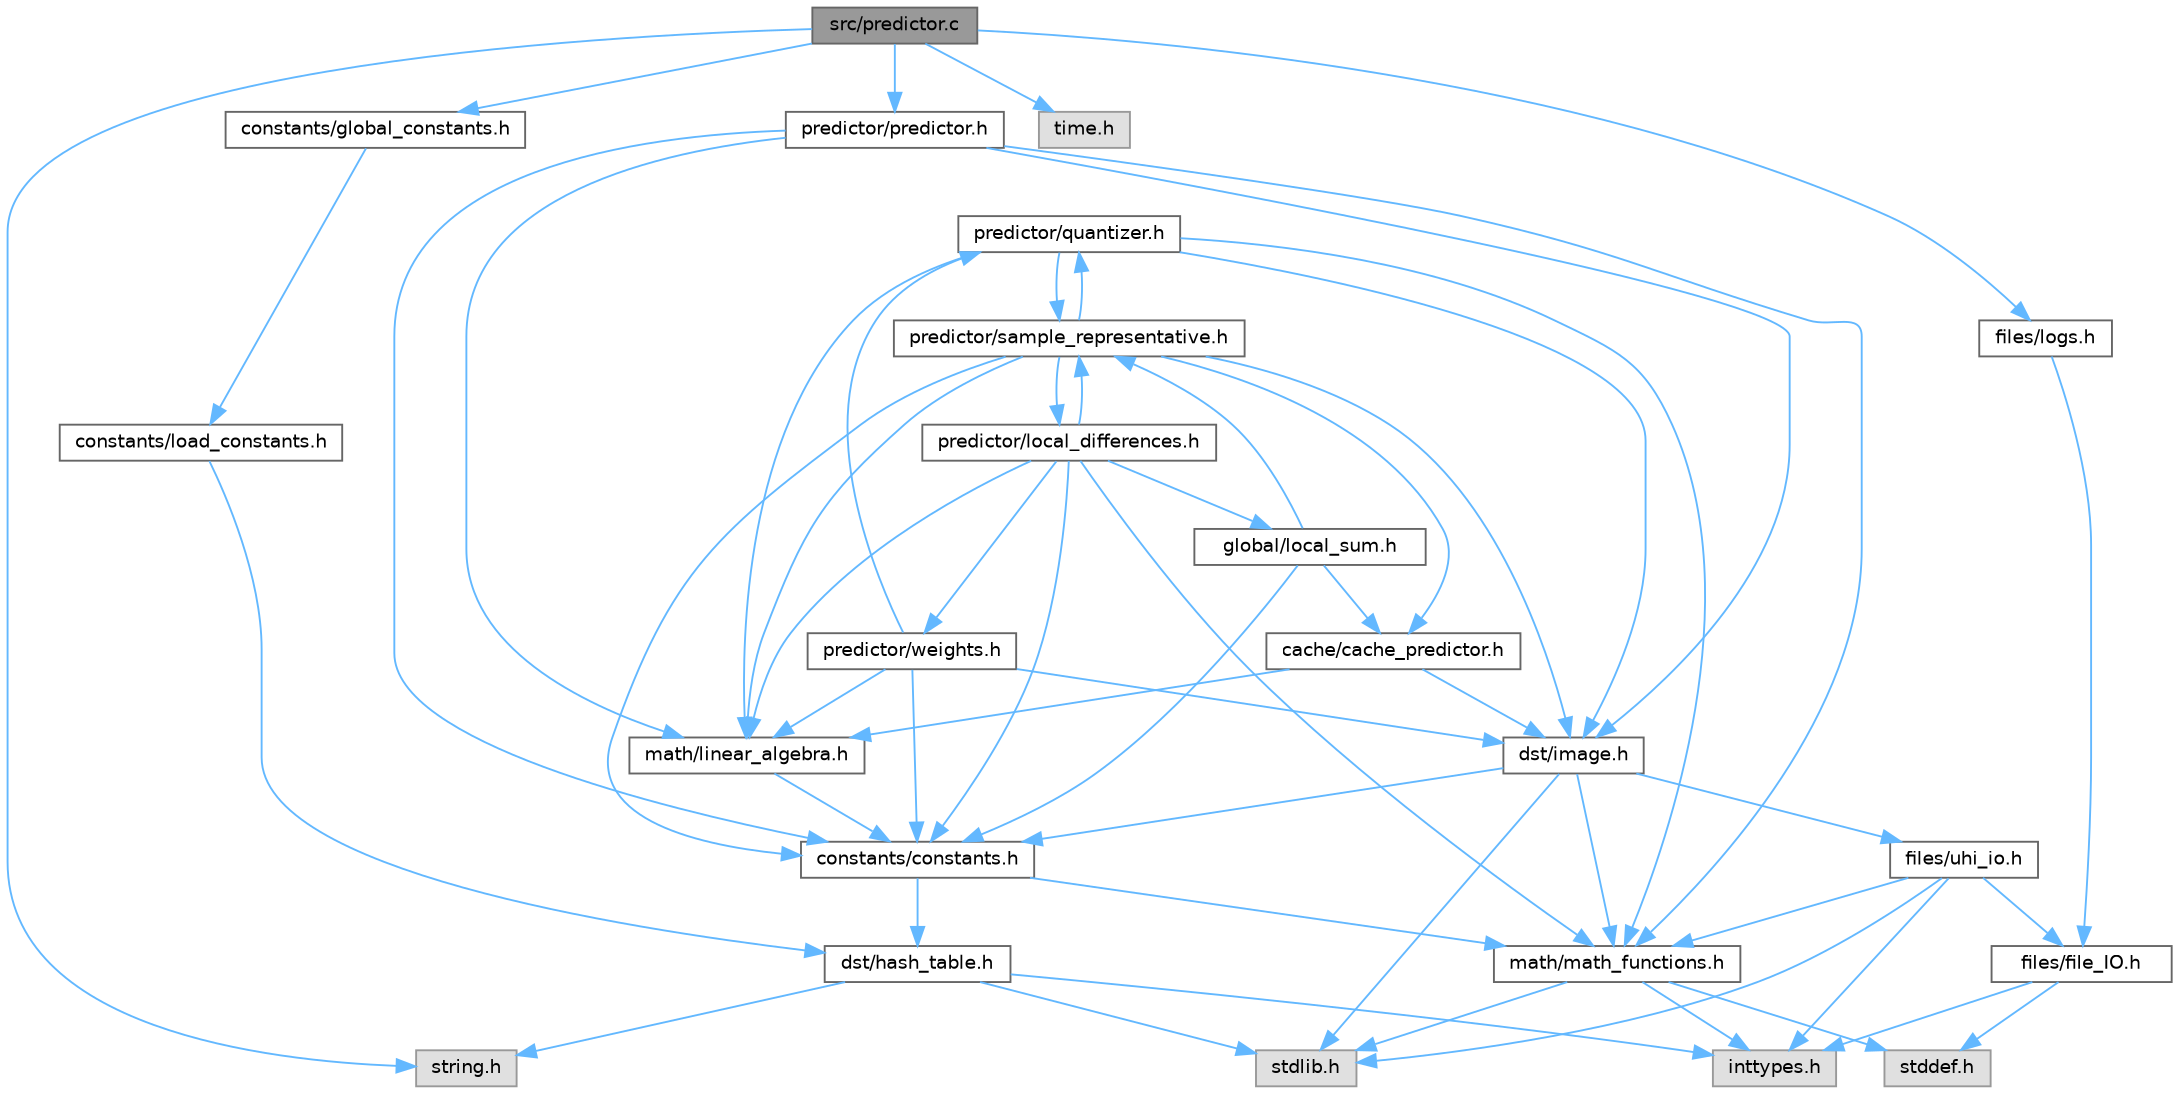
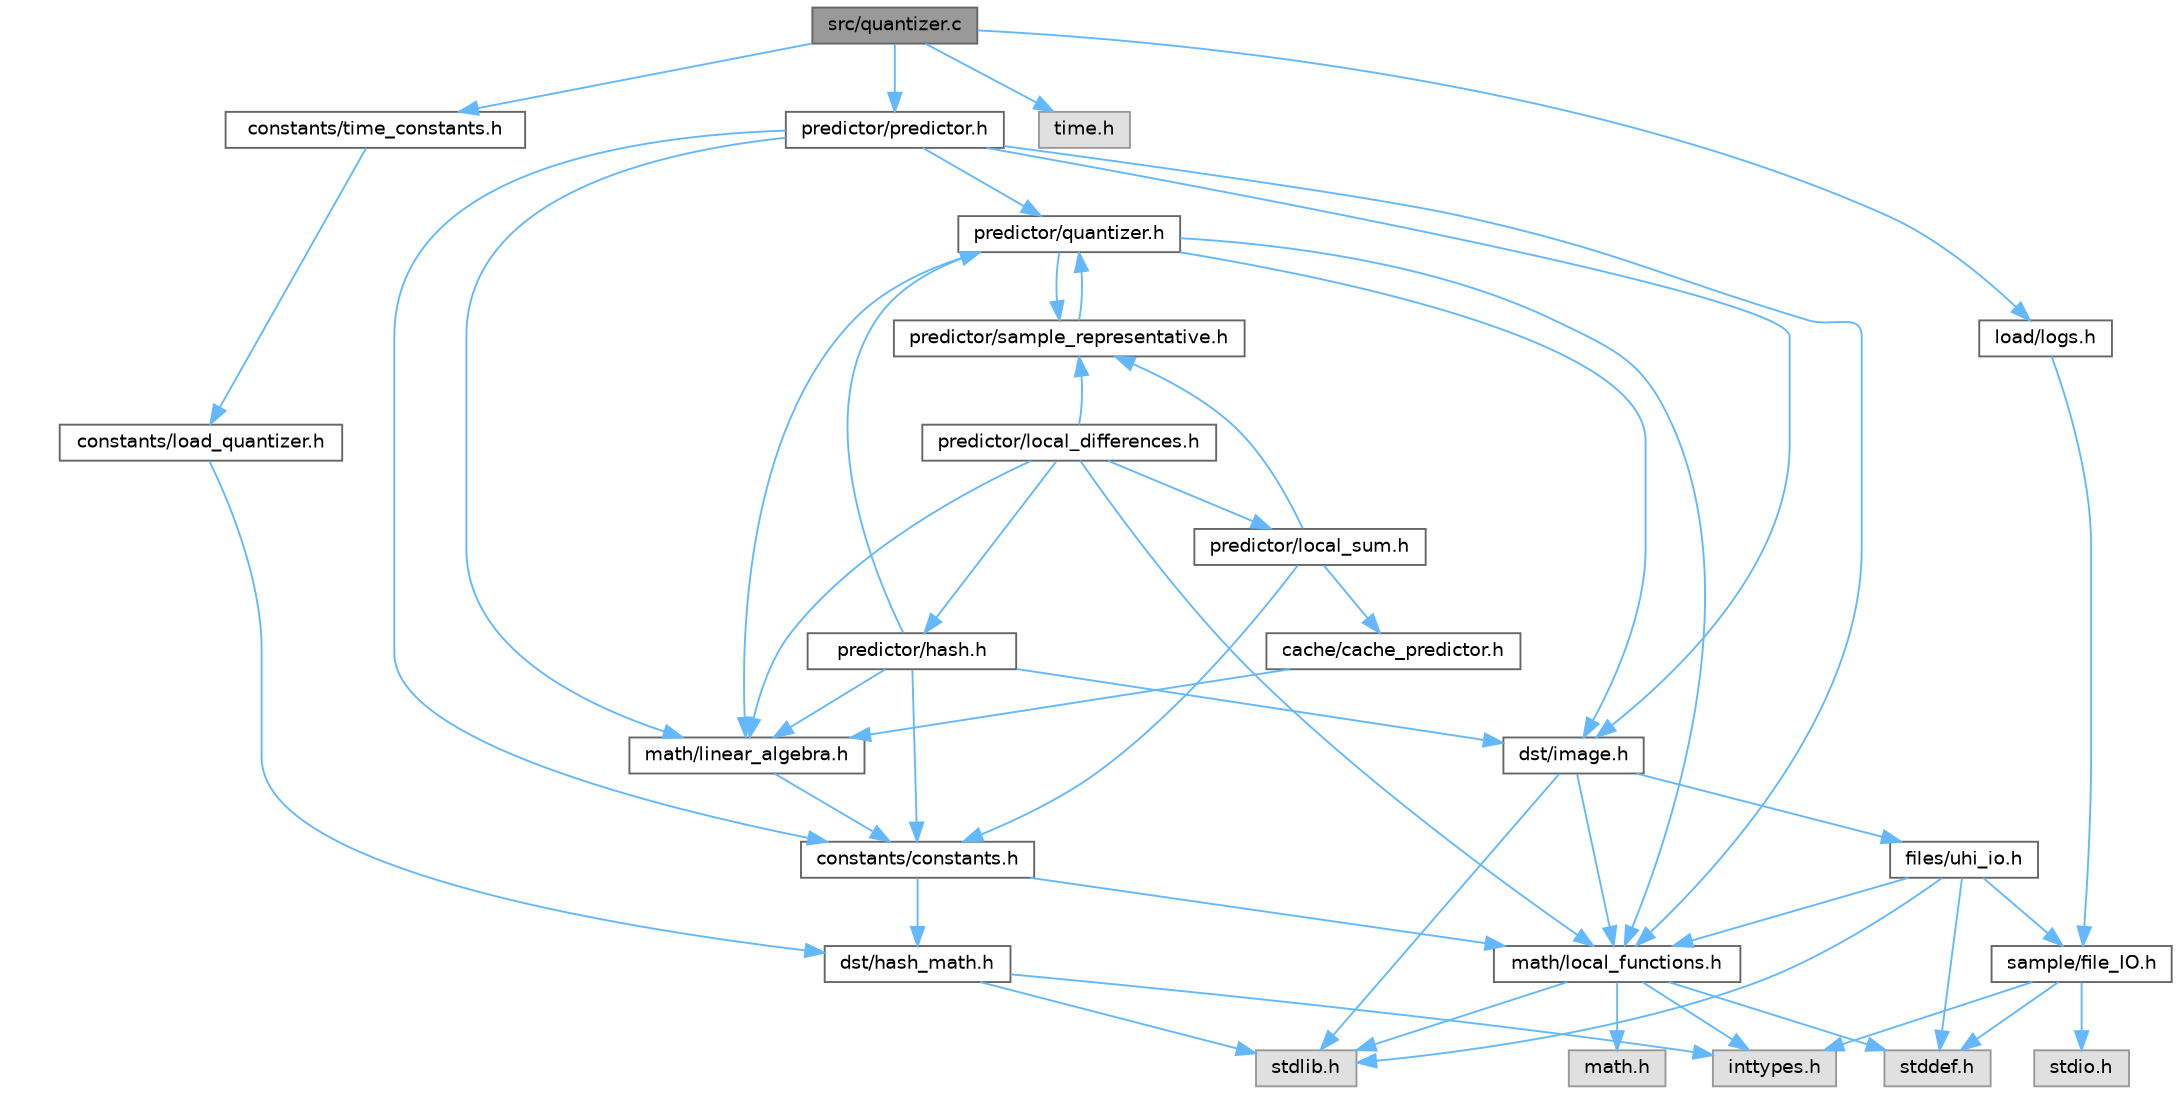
node "src/predictor.c": label "src/predictor.c" -> "src/quantizer.c"
node "constants/global_constants.h": label "constants/global_constants.h" -> "constants/time_constants.h"
edge "predictor/predictor.h" -> "predictor/quantizer.h": added
node "files/logs.h": label "files/logs.h" -> "load/logs.h"
edge "predictor/sample_representative.h" -> "predictor/local_differences.h": removed
edge "predictor/sample_representative.h" -> "cache/cache_predictor.h": removed
node "constants/load_constants.h": label "constants/load_constants.h" -> "constants/load_quantizer.h"
edge "predictor/sample_representative.h" -> "dst/image.h": removed
edge "predictor/sample_representative.h" -> "math/linear_algebra.h": removed
node "global/local_sum.h": label "global/local_sum.h" -> "predictor/local_sum.h"
edge "predictor/sample_representative.h" -> "constants/constants.h": removed
node "predictor/weights.h": label "predictor/weights.h" -> "predictor/hash.h"
edge "predictor/local_differences.h" -> "constants/constants.h": removed
edge "cache/cache_predictor.h" -> "dst/image.h": removed
edge "dst/image.h" -> "constants/constants.h": removed
edge "files/uhi_io.h" -> "inttypes.h": now "files/uhi_io.h" -> "stddef.h"
node "dst/hash_table.h": label "dst/hash_table.h" -> "dst/hash_math.h"
node "math/math_functions.h": label "math/math_functions.h" -> "math/local_functions.h"
node "files/file_IO.h": label "files/file_IO.h" -> "sample/file_IO.h"
node "string.h": removed
node "math.h": added
node "stdio.h": added
